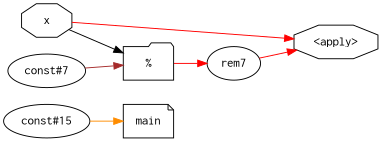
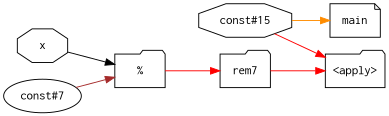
edge "x" -> "<apply>": now "const#15" -> "<apply>"
node "<apply>": shape octagon -> folder
node "rem7": shape ellipse -> folder
node "const#15": shape ellipse -> octagon
